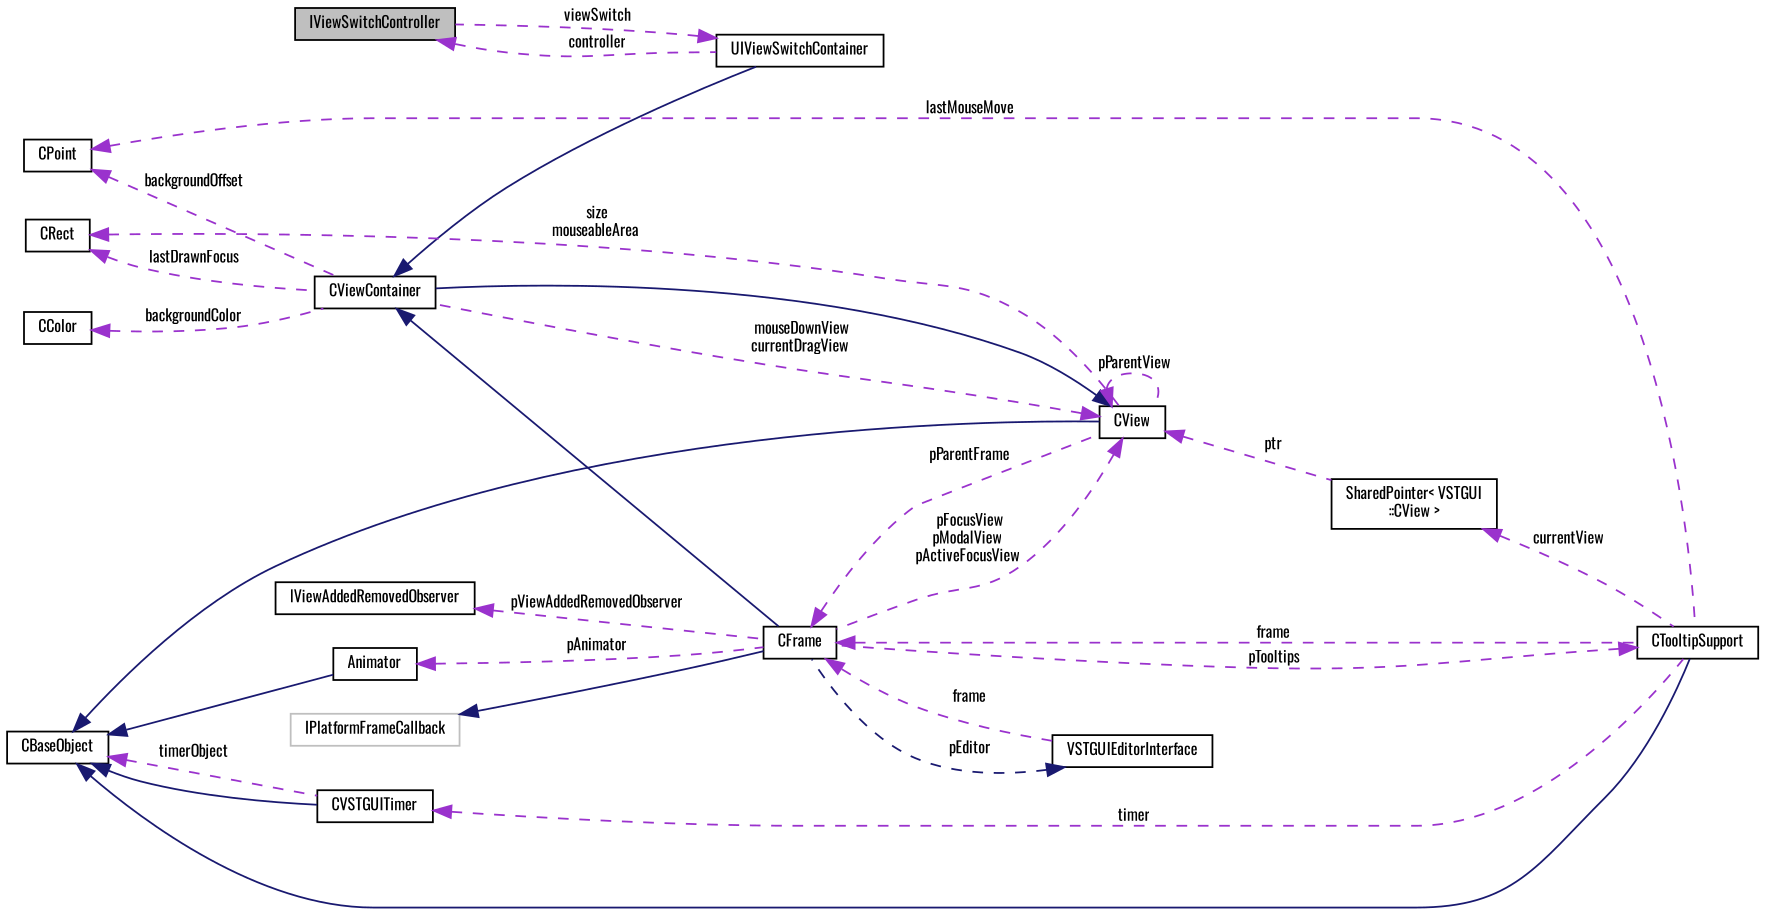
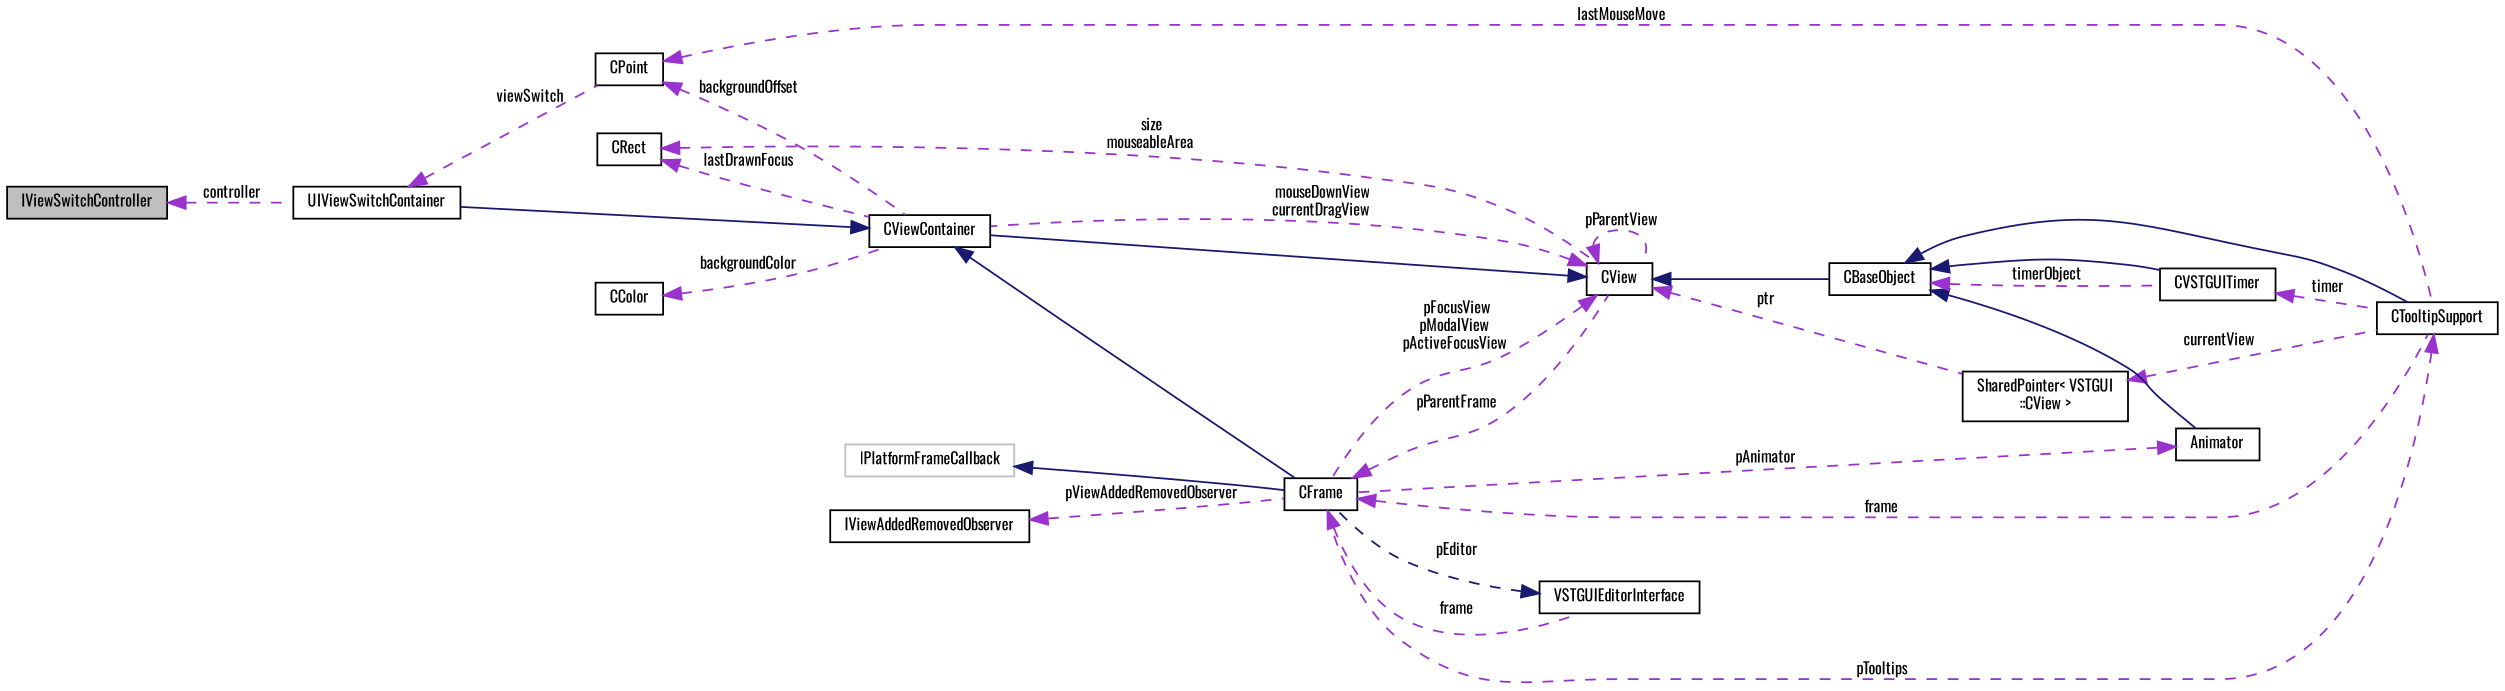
edge "IViewSwitchController" -> "UIViewSwitchContainer": now "CPoint" -> "UIViewSwitchContainer"
edge "CView" -> "CBaseObject": reversed
